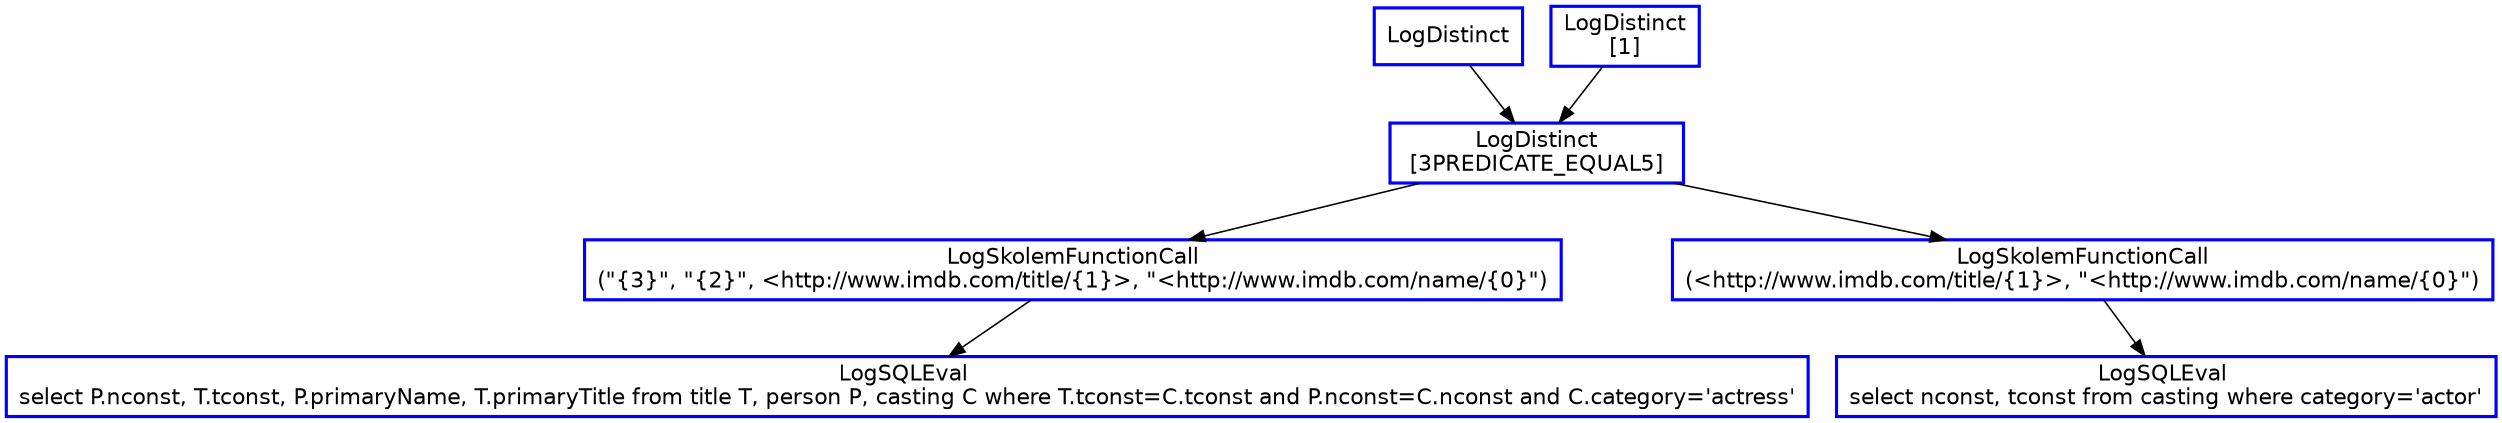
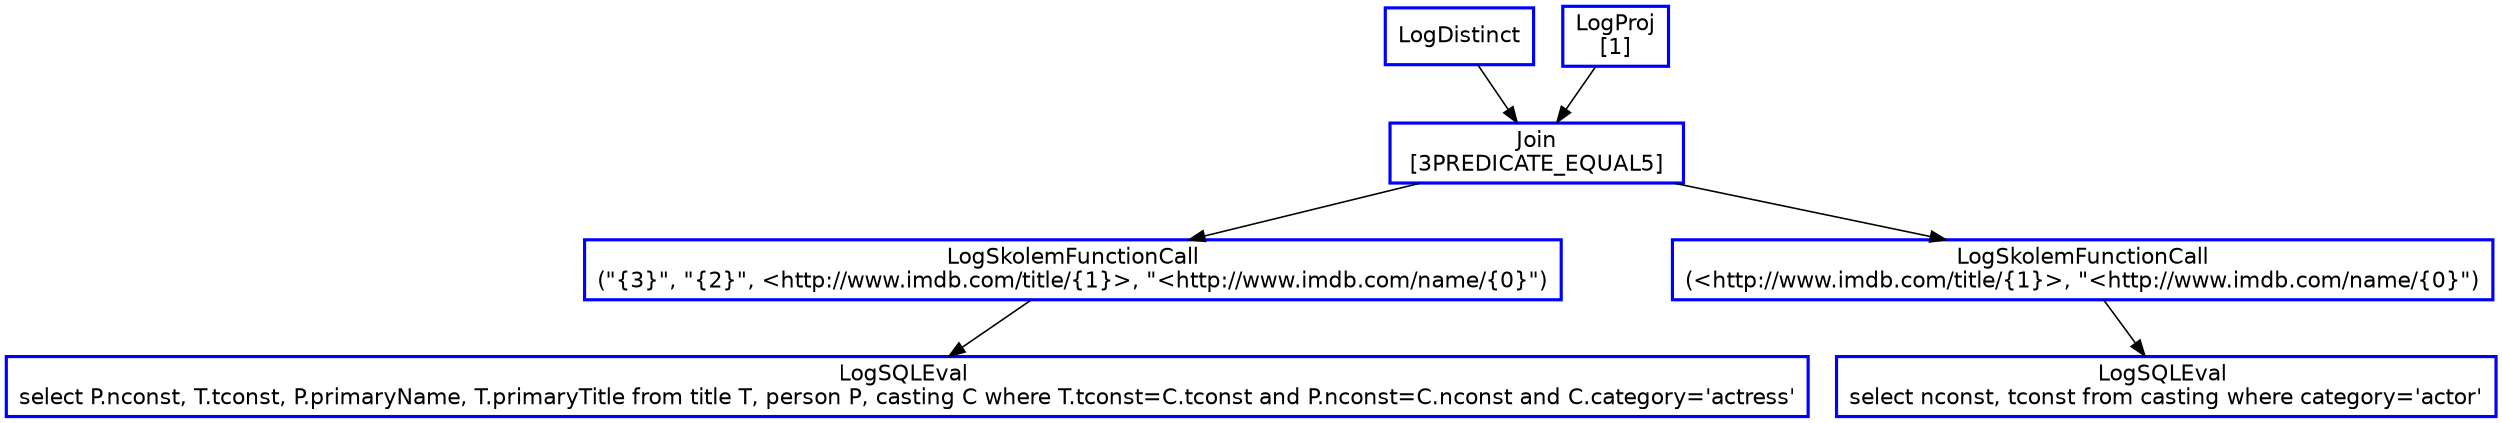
node "LogDistinct [1]": label "LogDistinct [1]" -> "LogProj [1]"
node "LogDistinct [3PREDICATE_EQUAL5]": label "LogDistinct [3PREDICATE_EQUAL5]" -> "Join [3PREDICATE_EQUAL5]"
